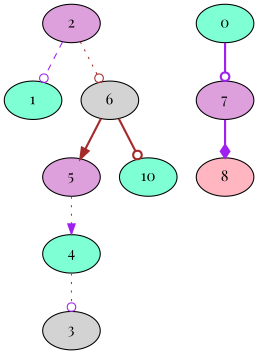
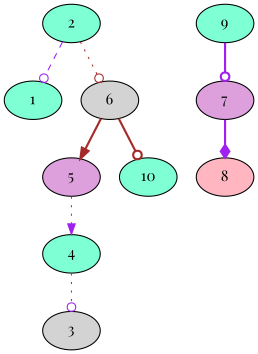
node "2": fillcolor plum -> aquamarine
node "0": label "0" -> "9"
